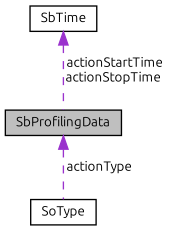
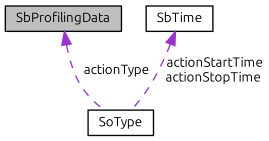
edge "SbProfilingData" -> "SbTime": now "SoType" -> "SbTime"
